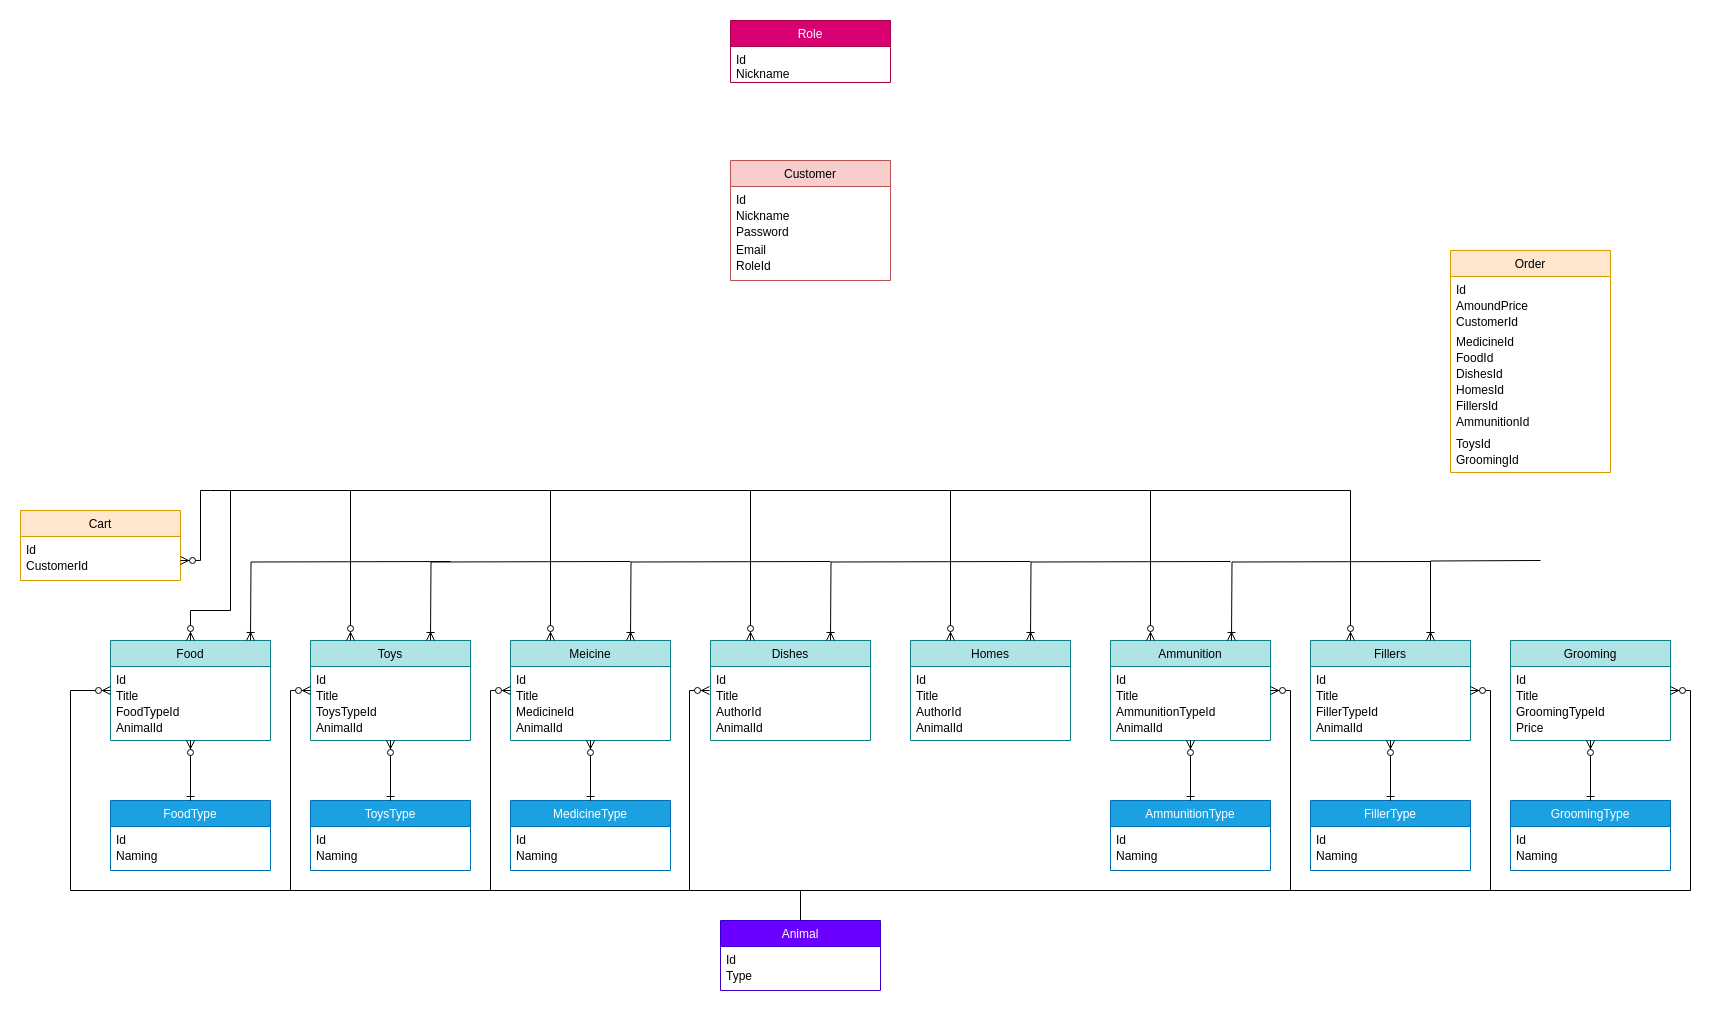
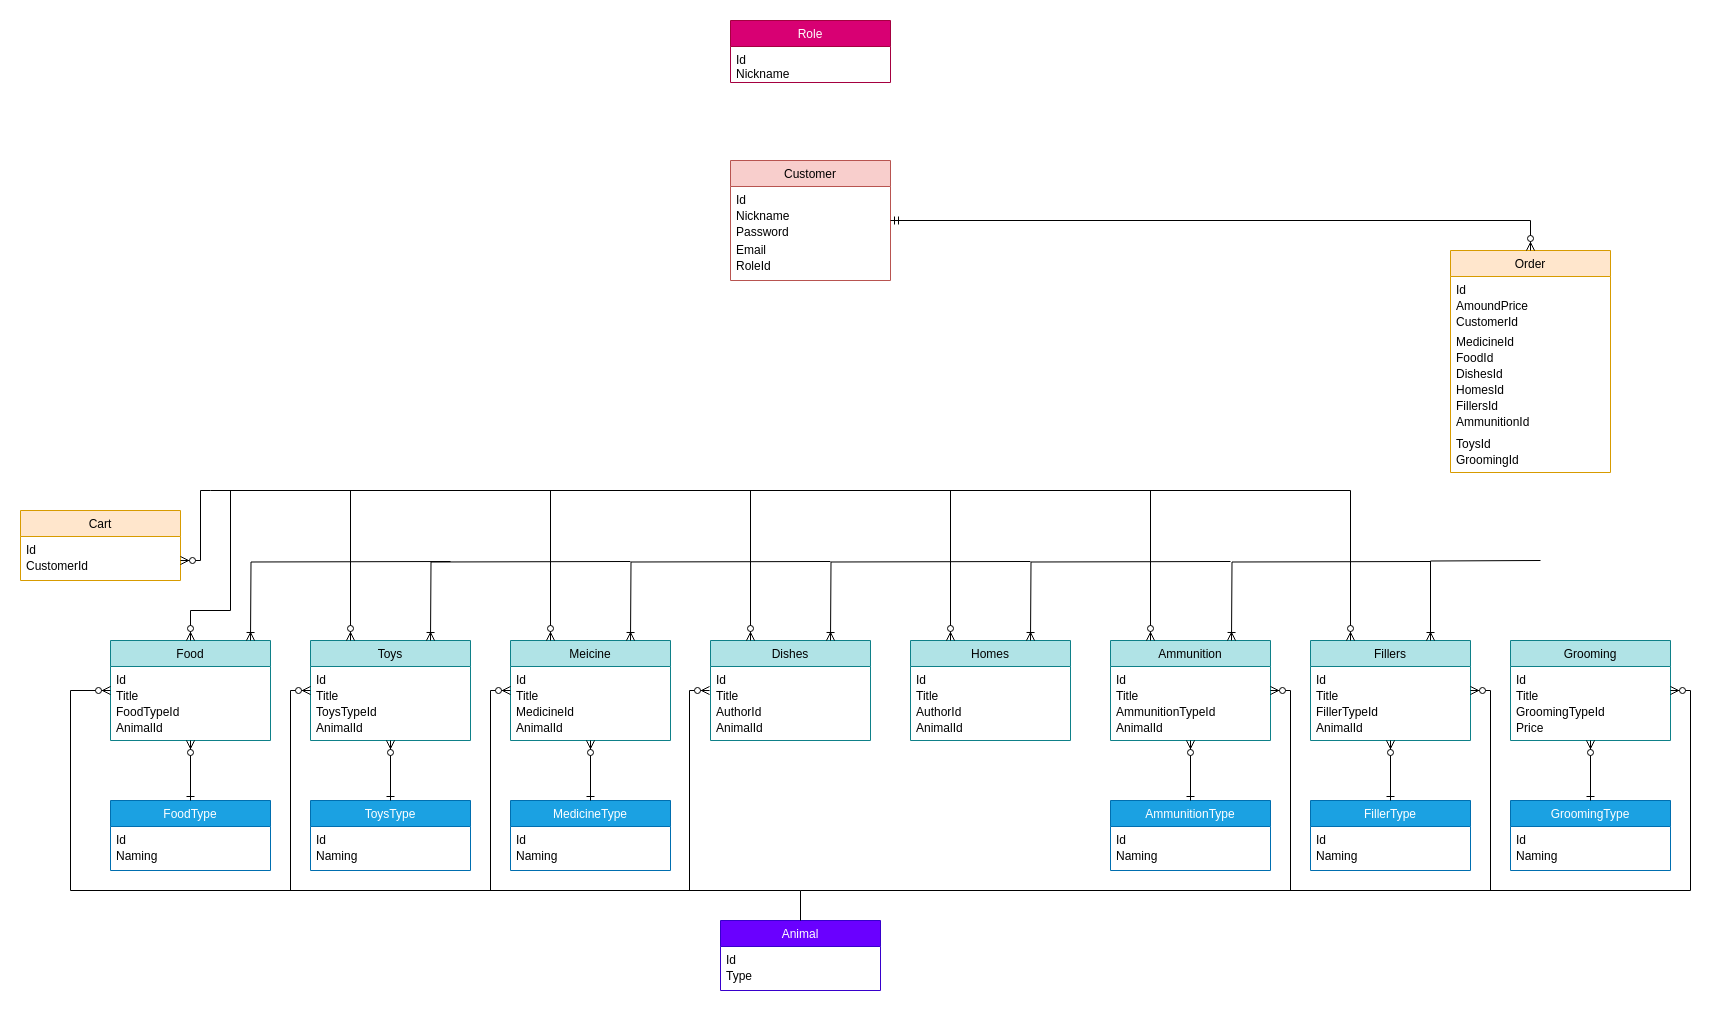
edge "Customer" -- "Order": added
